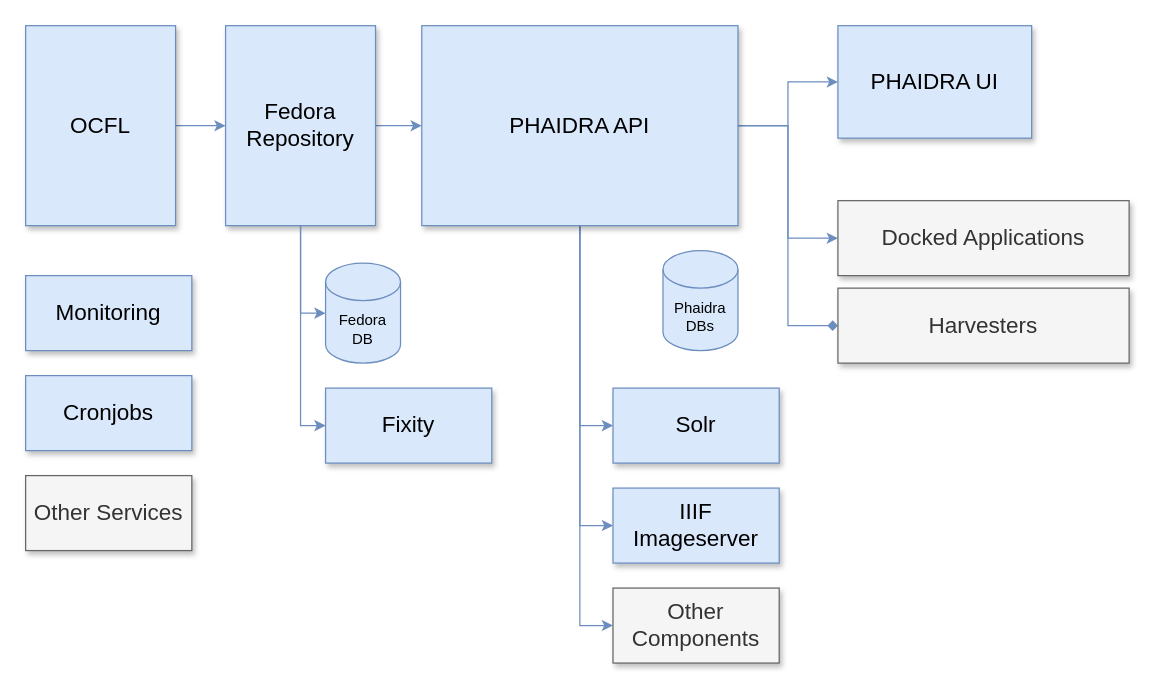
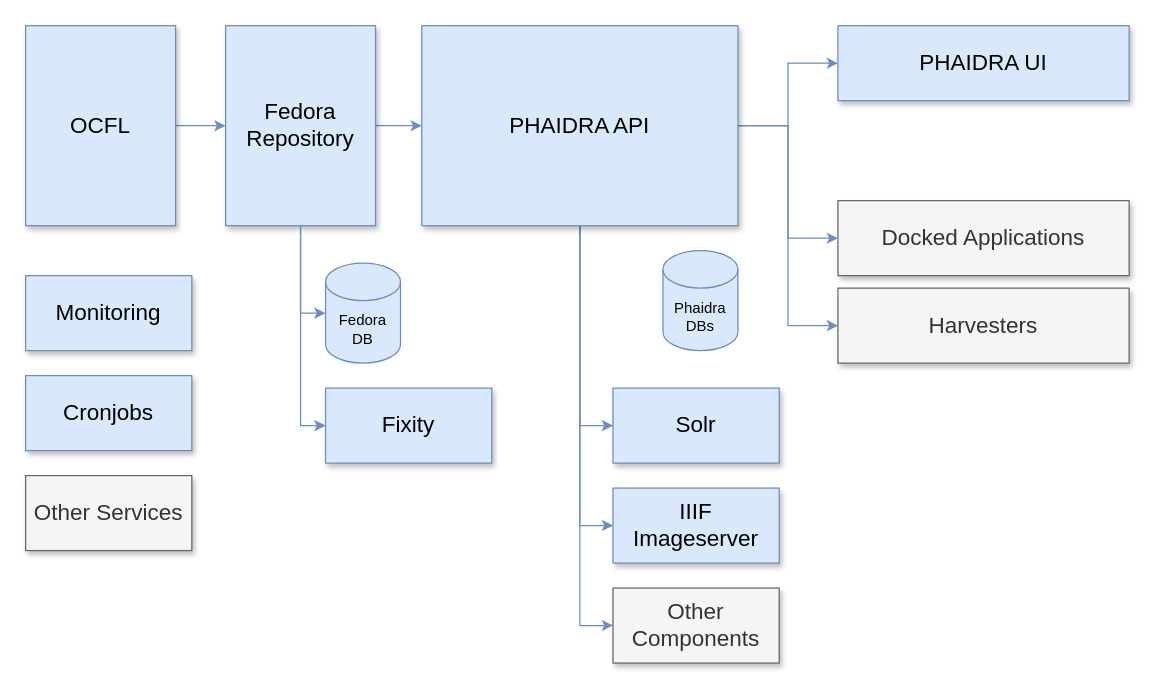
node "PHAIDRA UI": size 194x113 -> 291x75
edge "PHAIDRA API" -> "Harvesters": arrowhead diamond -> classic
